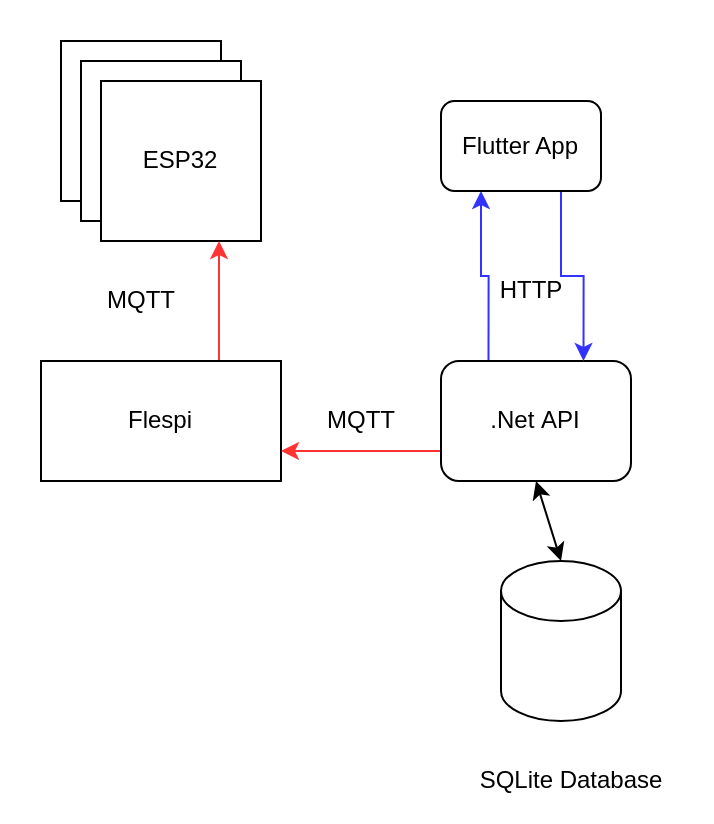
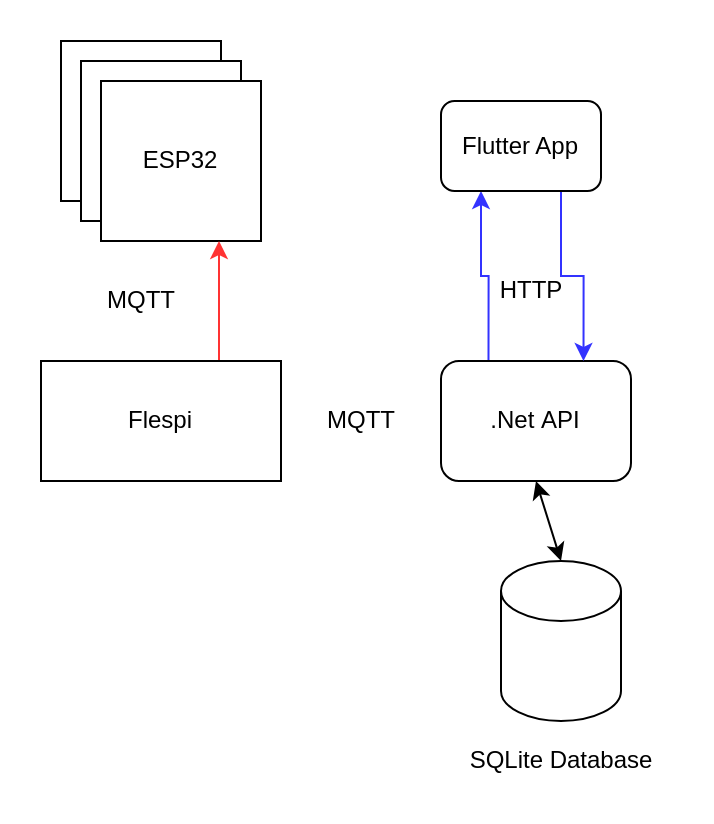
edge ".Net API" -> "Flespi": removed
node "SQLite Database": moved (571, 781) -> (561, 761)
